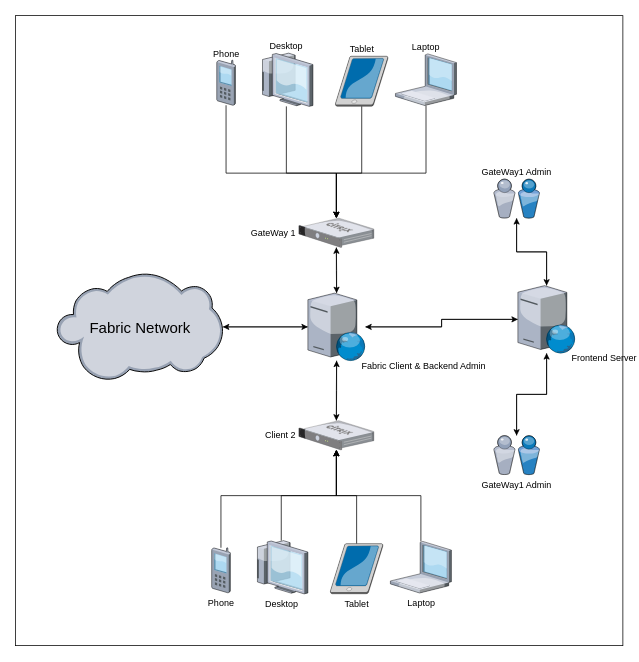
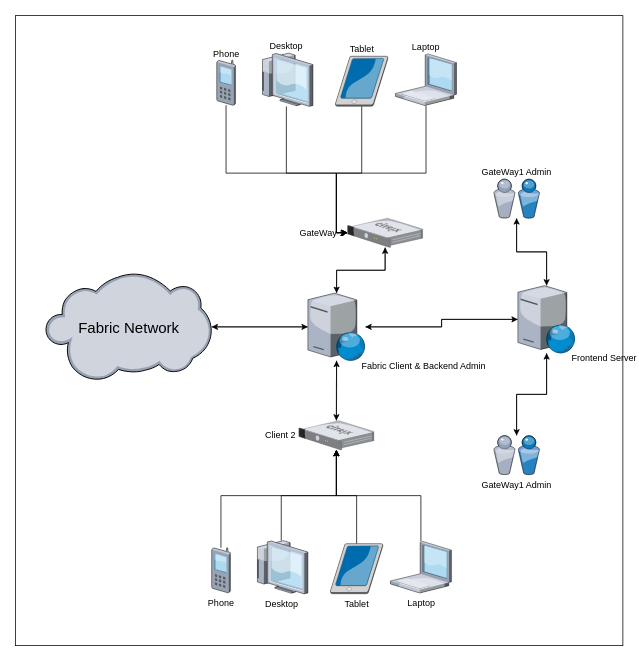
node "GateWay 1": moved (336, 233) -> (385, 233)
node "Fabric Network": moved (140, 327) -> (128, 327)
